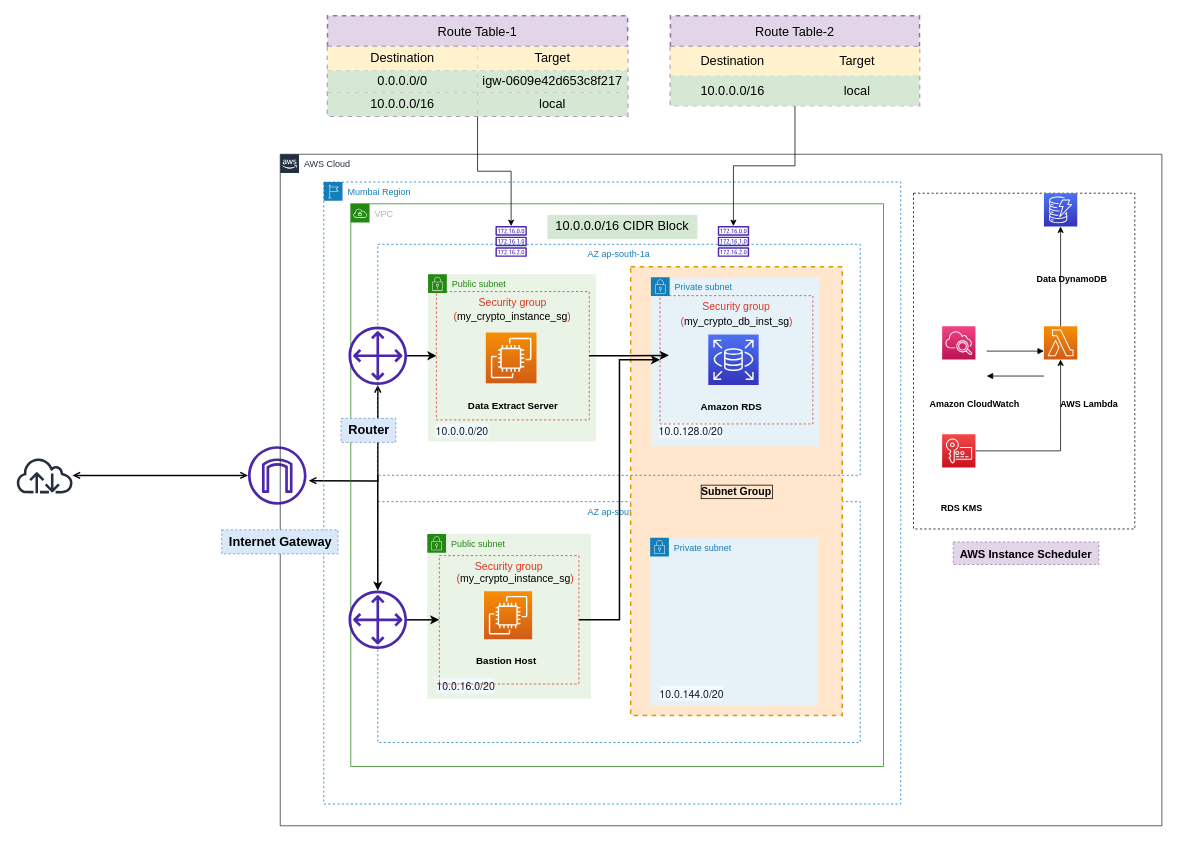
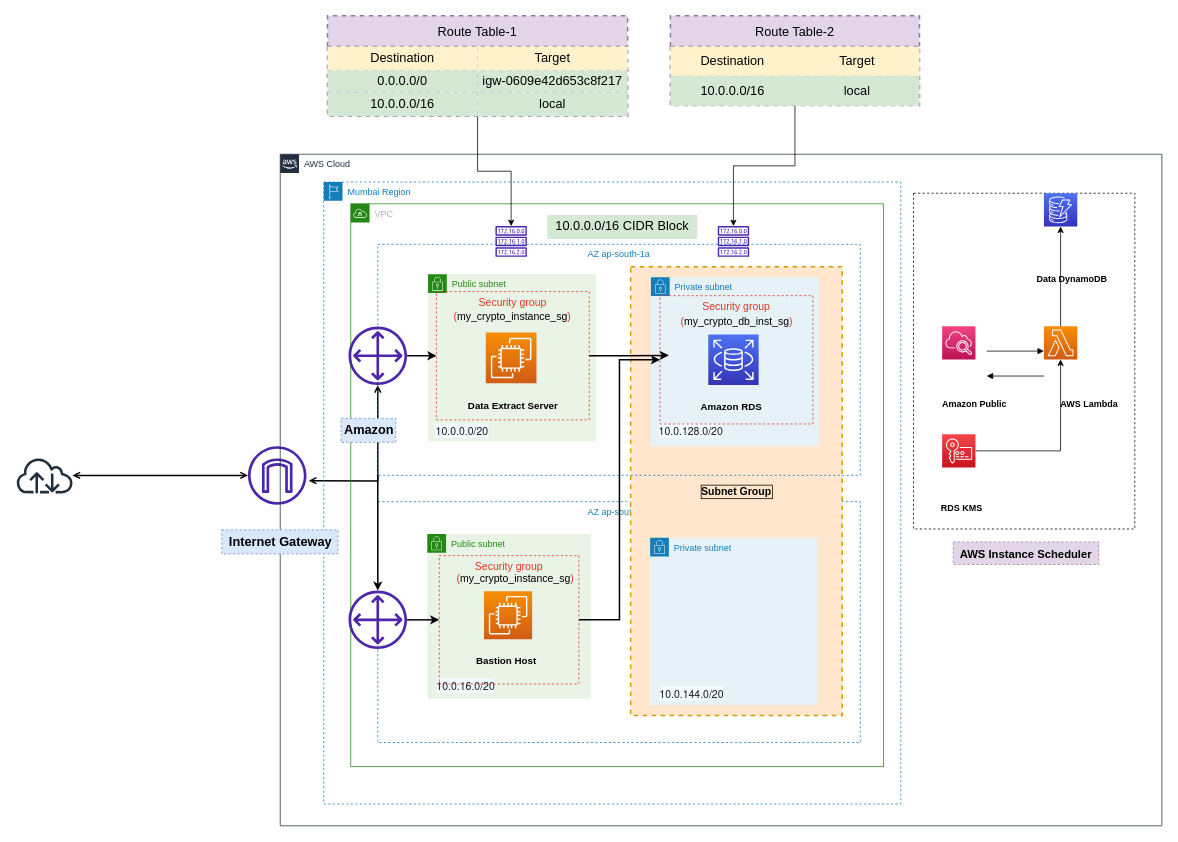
node "Amazon CloudWatch": label "Amazon CloudWatch" -> "Amazon Public"
node "Router": label "Router" -> "Amazon"
